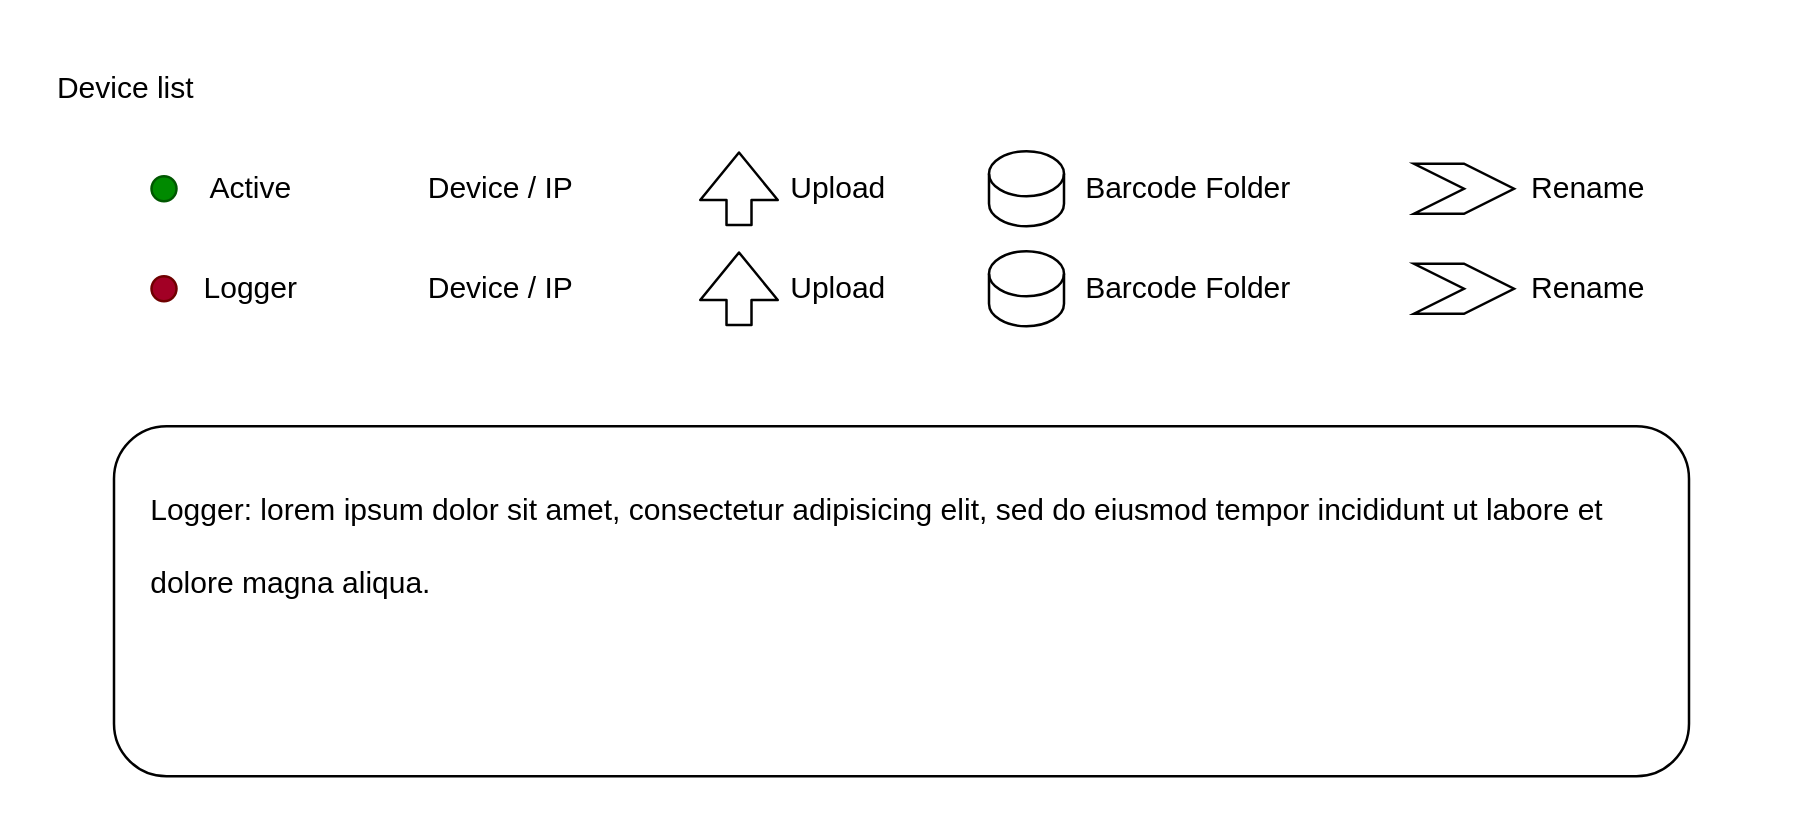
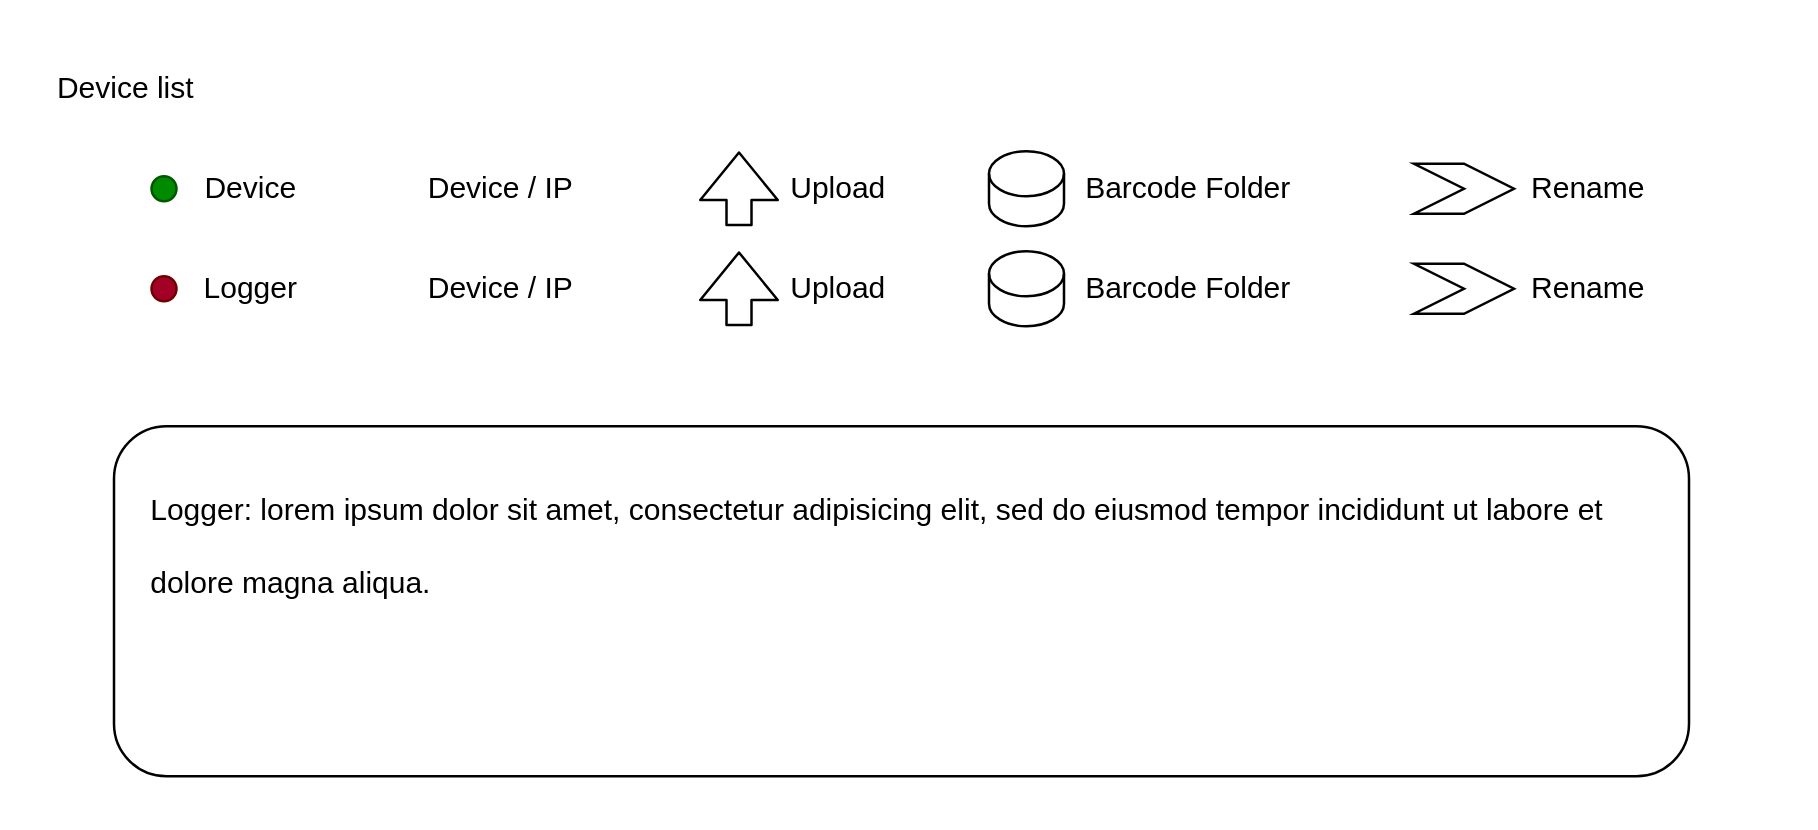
node "Active": label "Active" -> "Device"
